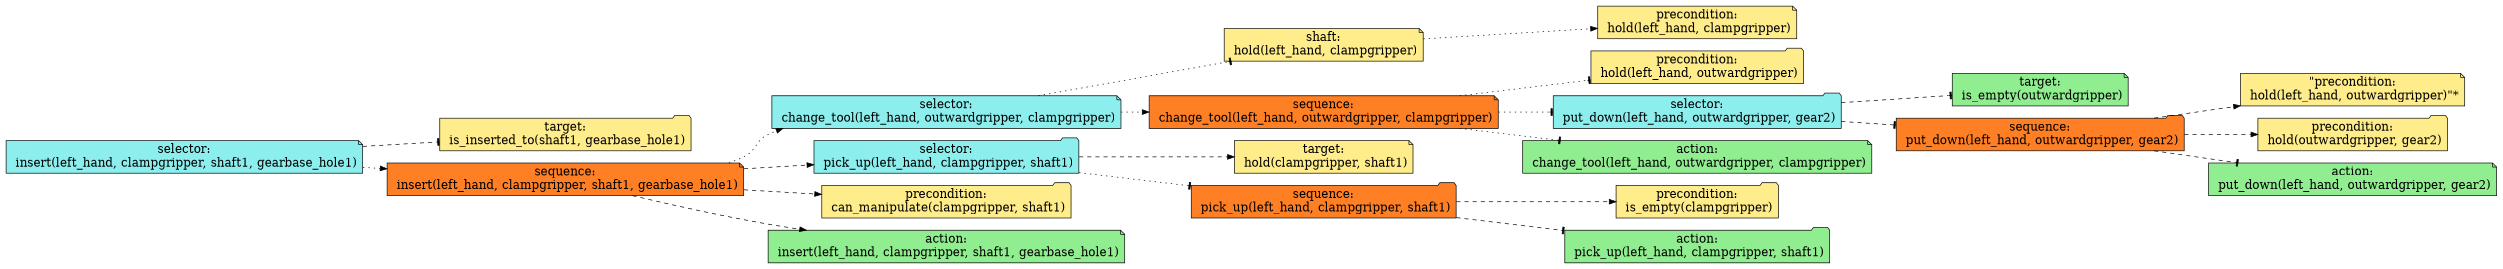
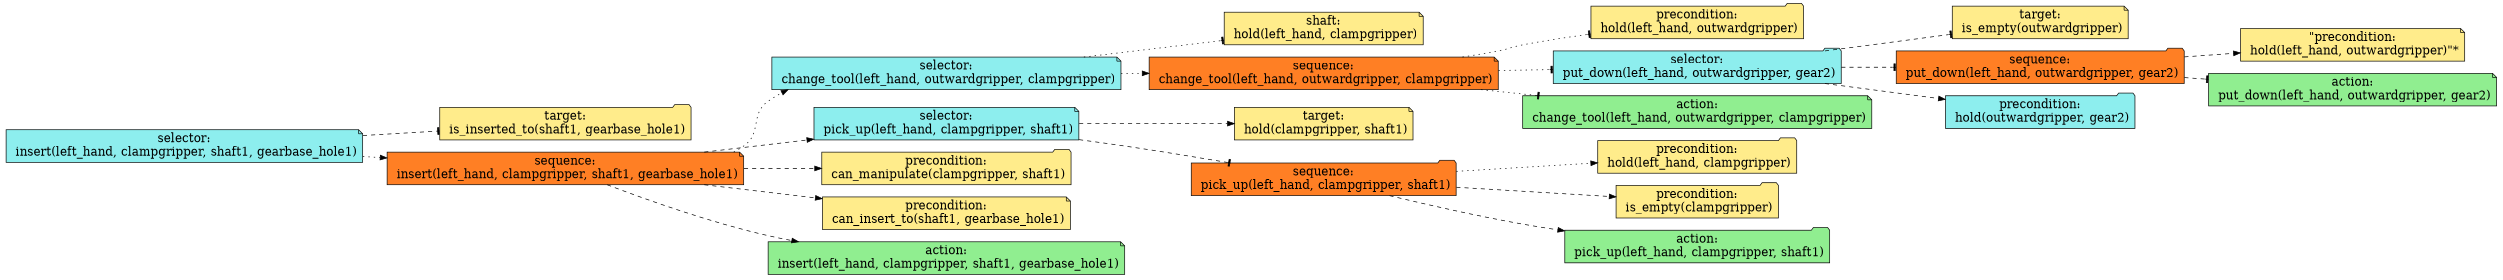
node "precondition: hold(left_hand, clampgripper)": shape note -> folder
edge "shaft: hold(left_hand, clampgripper)" -> "precondition: hold(left_hand, clampgripper)": now "sequence: pick_up(left_hand, clampgripper, shaft1)" -> "precondition: hold(left_hand, clampgripper)"
node "target: is_empty(outwardgripper)": fillcolor lightgreen -> lightgoldenrod1
edge "sequence: put_down(left_hand, outwardgripper, gear2)" -> "precondition: hold(outwardgripper, gear2)": now "selector: put_down(left_hand, outwardgripper, gear2)" -> "precondition: hold(outwardgripper, gear2)"
node "precondition: hold(outwardgripper, gear2)": fillcolor lightgoldenrod1 -> darkslategray2
node "selector: pick_up(left_hand, clampgripper, shaft1)": shape folder -> note
edge "selector: pick_up(left_hand, clampgripper, shaft1)" -> "sequence: pick_up(left_hand, clampgripper, shaft1)": style dotted -> dashed
node "precondition: can_insert_to(shaft1, gearbase_hole1)": added
edge "sequence: pick_up(left_hand, clampgripper, shaft1)" -> "action: pick_up(left_hand, clampgripper, shaft1)": arrowhead tee -> normal
